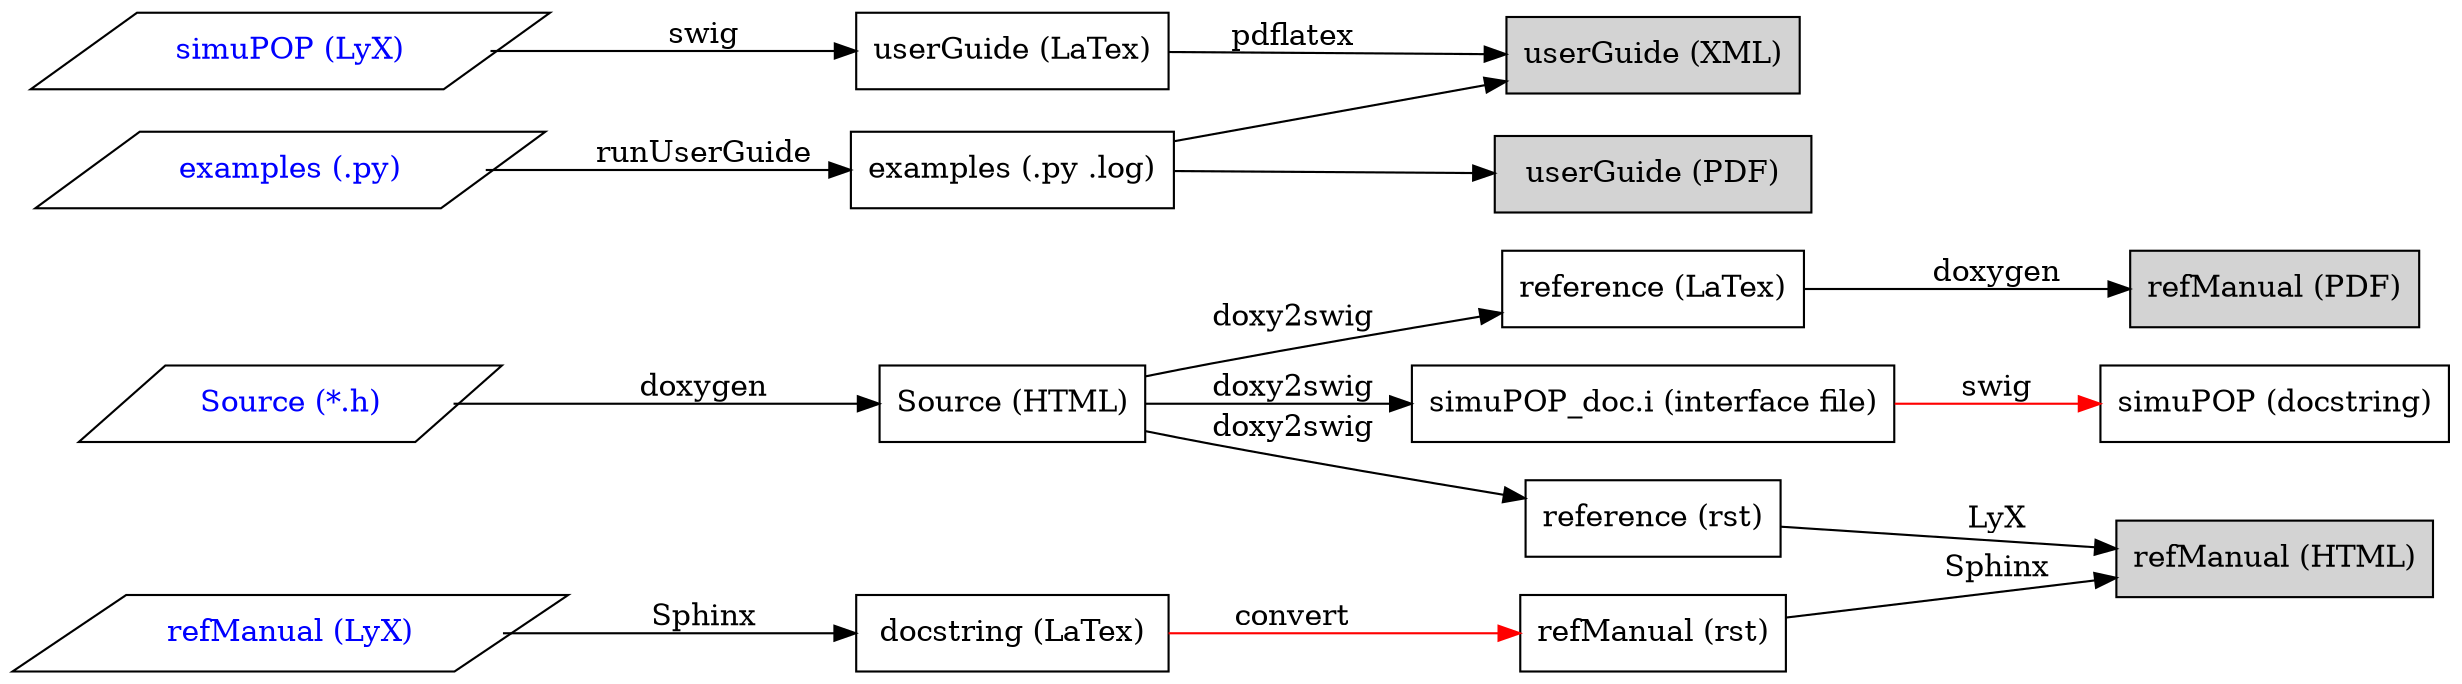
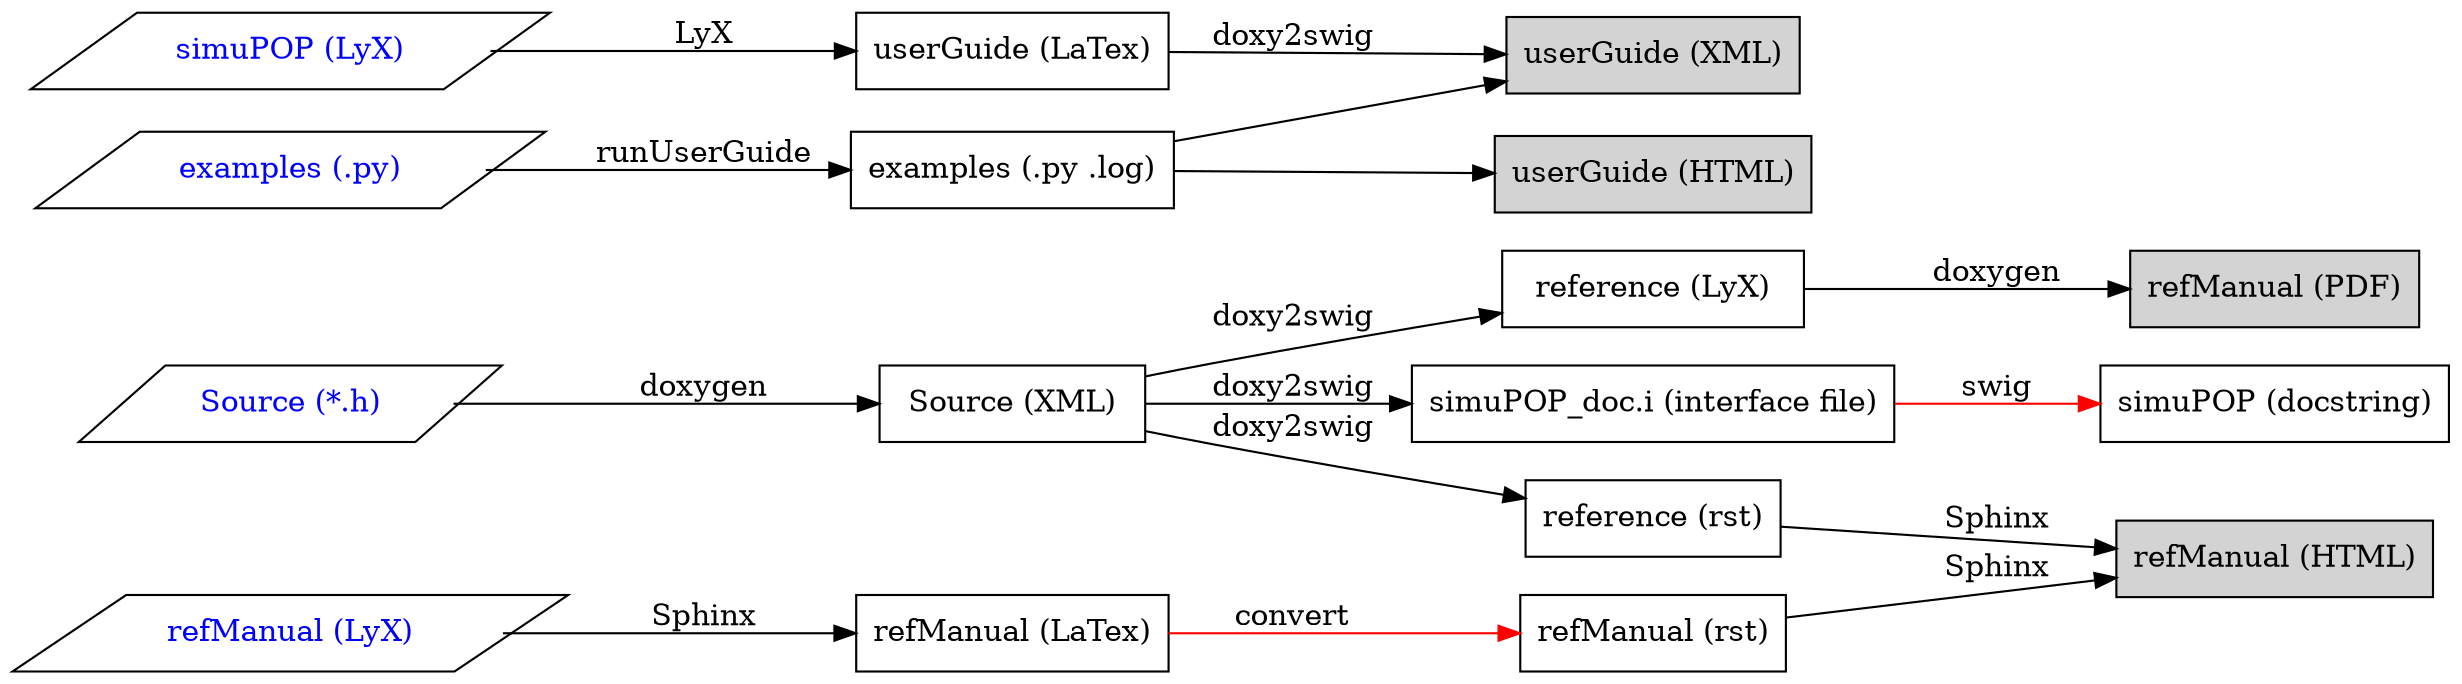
edge "simuPOP (LyX)" -> "userGuide (LaTex)": label "swig" -> "LyX"
edge "userGuide (LaTex)" -> "userGuide (XML)": label "pdflatex" -> "doxy2swig"
node "userGuide (PDF)": label "userGuide (PDF)" -> "userGuide (HTML)"
node "reference (LaTex)": label "reference (LaTex)" -> "reference (LyX)"
node "Source (HTML)": label "Source (HTML)" -> "Source (XML)"
edge "reference (rst)" -> "refManual (HTML)": label "LyX" -> "Sphinx"
node "docstring (LaTex)": label "docstring (LaTex)" -> "refManual (LaTex)"
